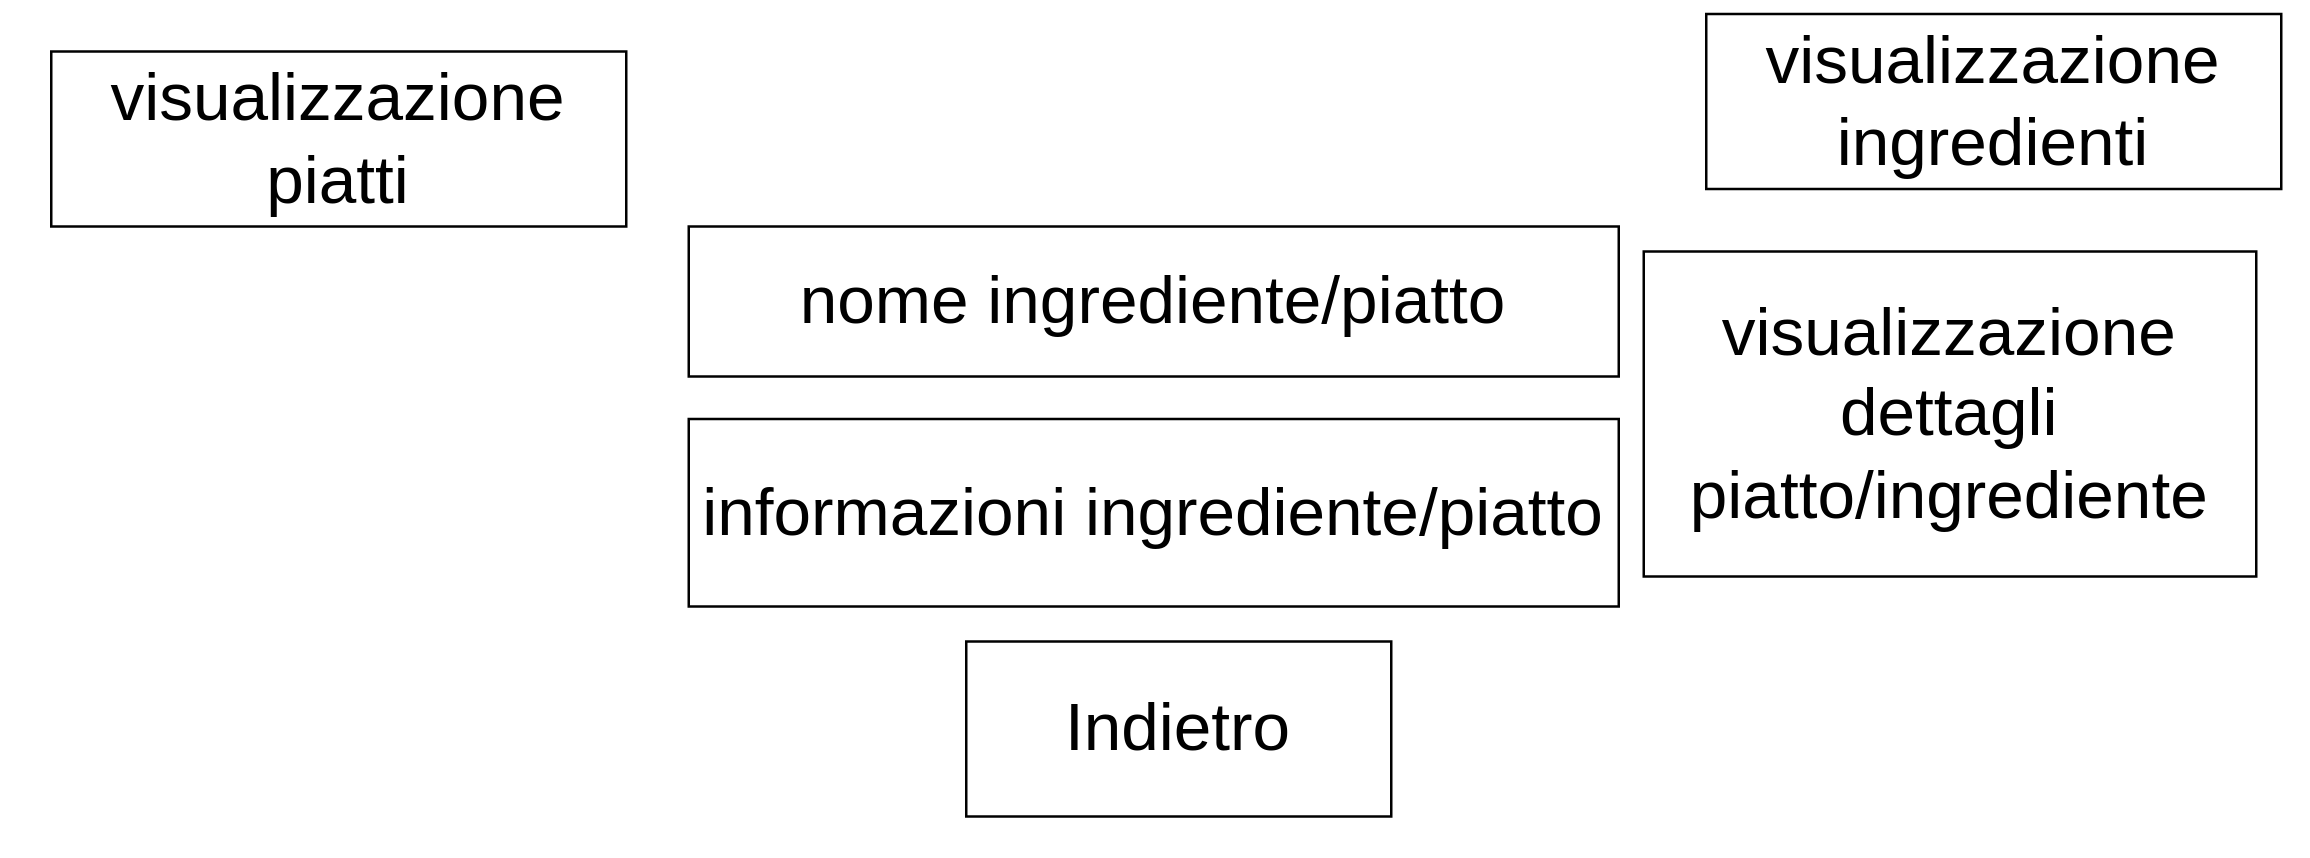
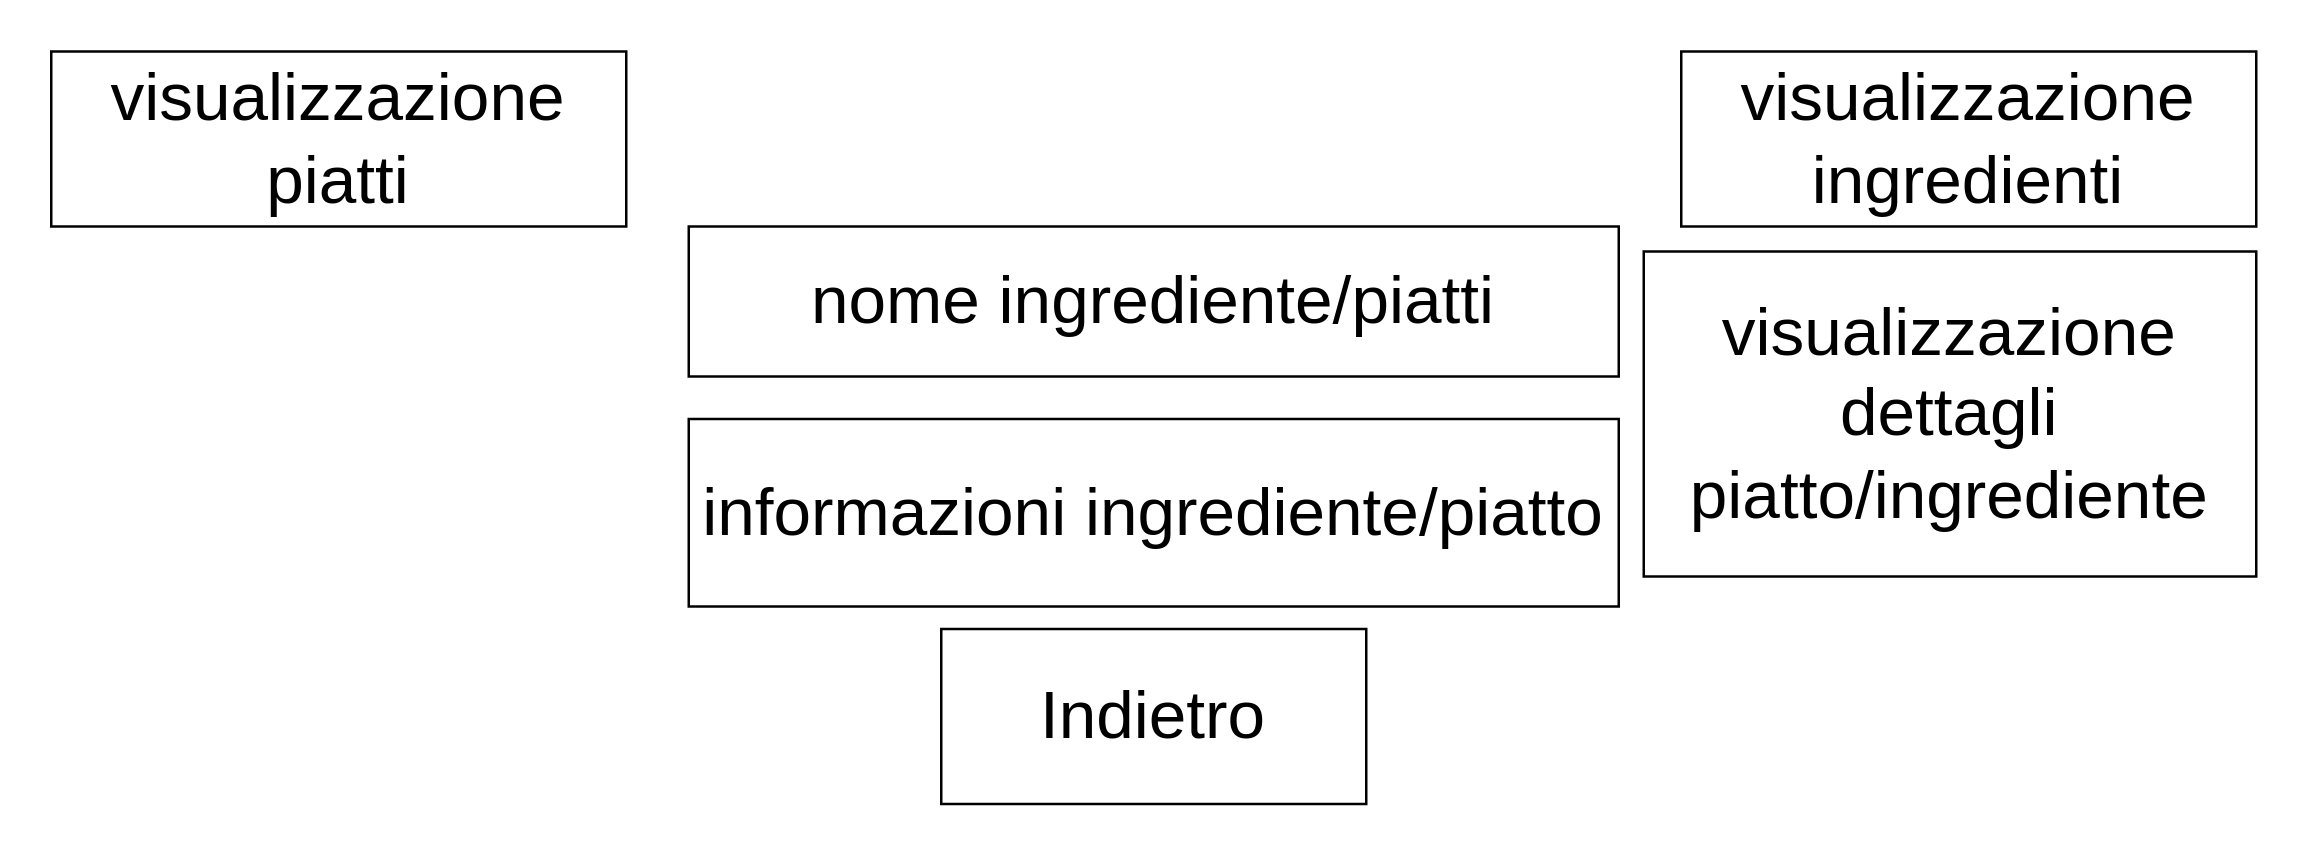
node "visualizzazione ingredienti": moved (1994, 101) -> (1969, 139)
node "nome ingrediente/piatto": label "nome ingrediente/piatto" -> "nome ingrediente/piatti"
node "Indietro": moved (1179, 729) -> (1154, 716)
